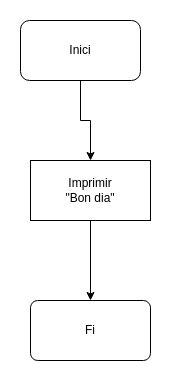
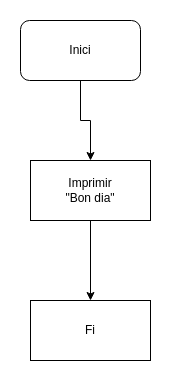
node "Fi": shape rounded rectangle -> rectangle
